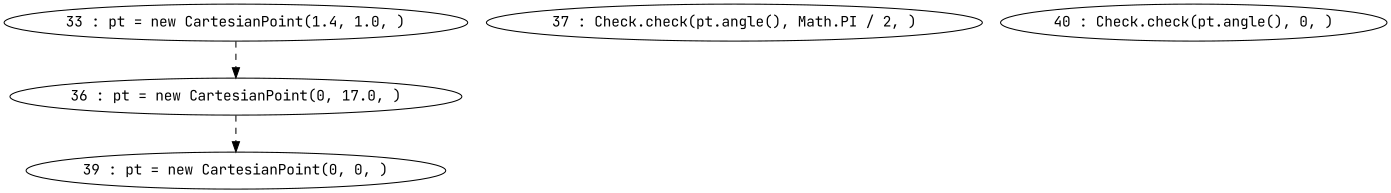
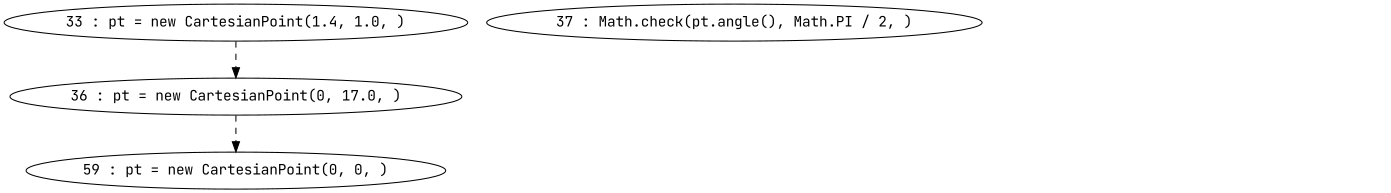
node "37 : Check.check(pt.angle(), Math.PI / 2, )": label "37 : Check.check(pt.angle(), Math.PI / 2, )" -> "37 : Math.check(pt.angle(), Math.PI / 2, )"
node "40 : Check.check(pt.angle(), 0, )": removed
node "39 : pt = new CartesianPoint(0, 0, )": label "39 : pt = new CartesianPoint(0, 0, )" -> "59 : pt = new CartesianPoint(0, 0, )"
